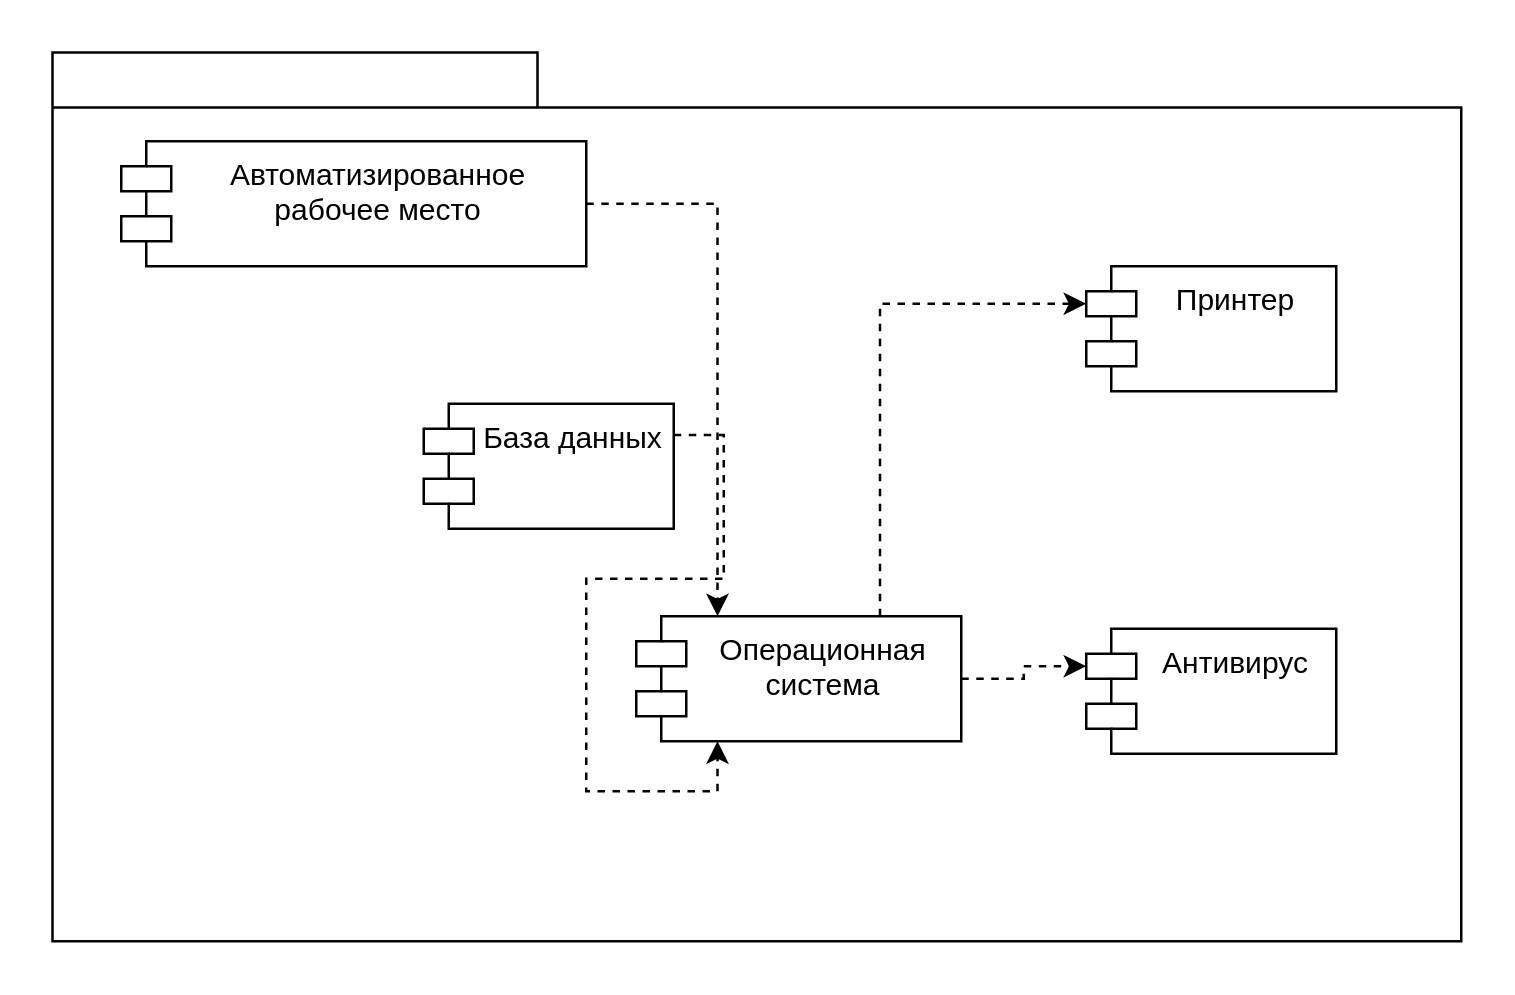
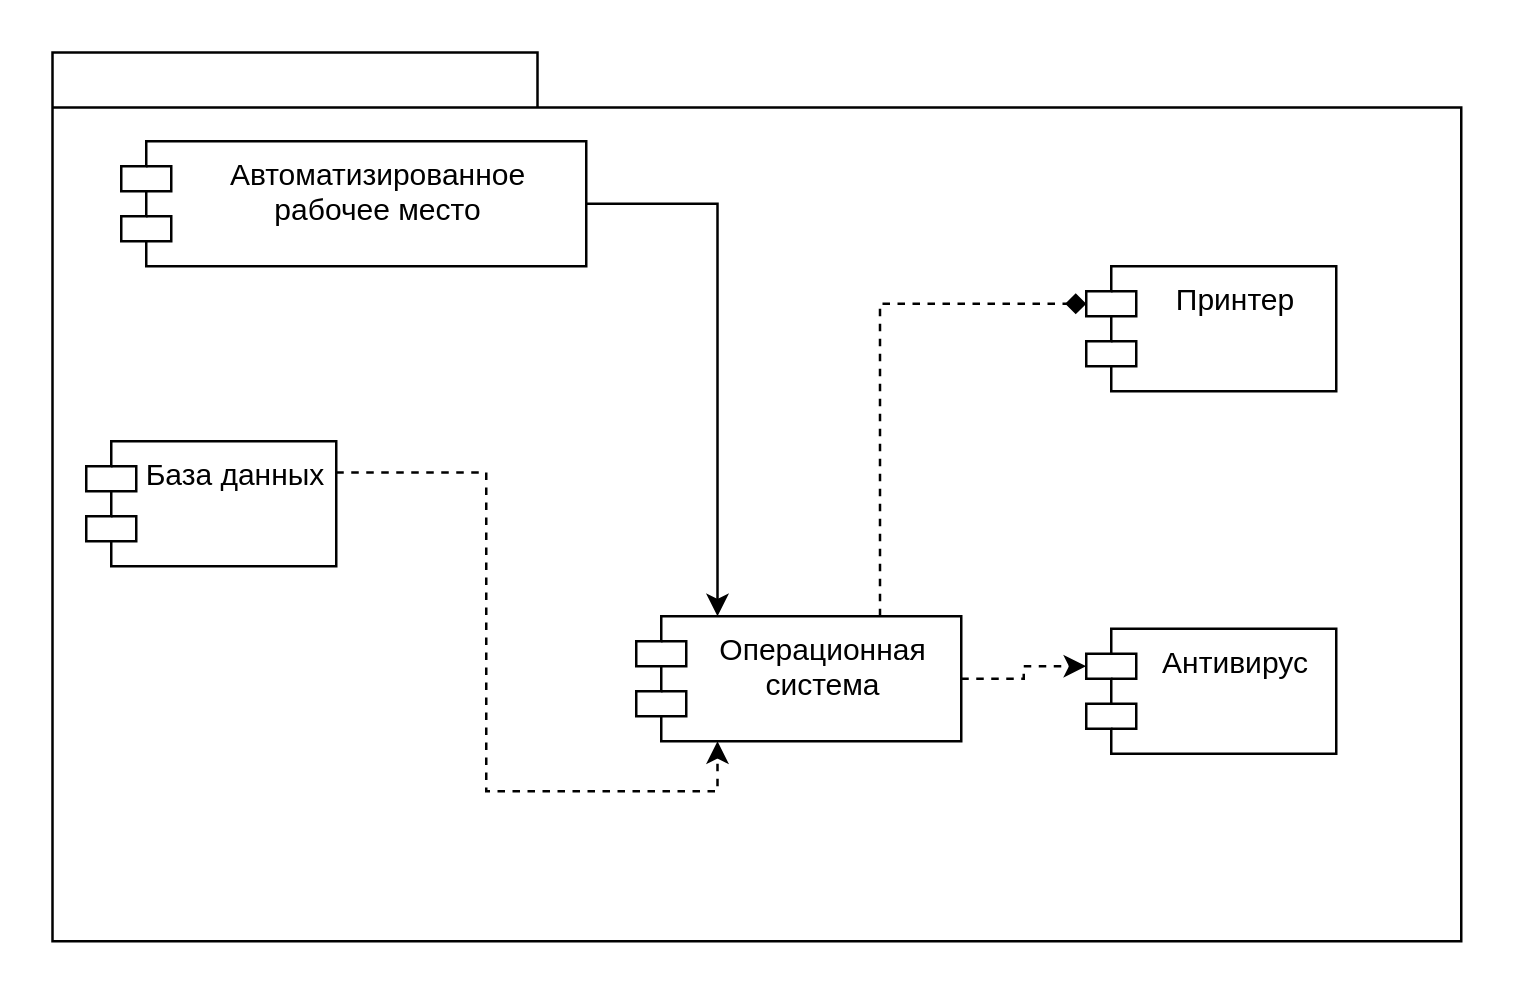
edge "Автоматизированное рабочее место" -> "Операционная система": style dashed -> solid
edge "Операционная система" -> "Принтер": arrowhead classic -> diamond
node "База данных": moved (549, 466) -> (211, 504)
